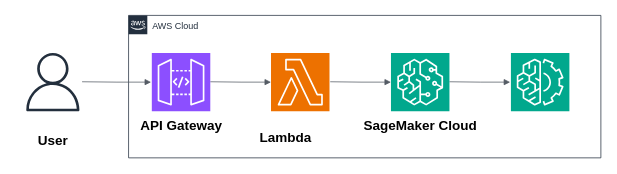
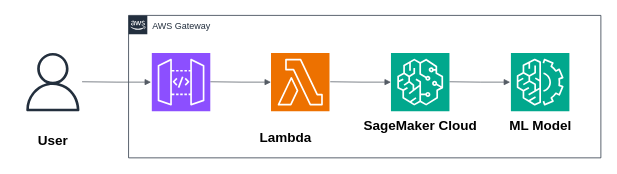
node "AWS Cloud": label "AWS Cloud" -> "AWS Gateway"
node "API Gateway": removed
node "ML Model": added
